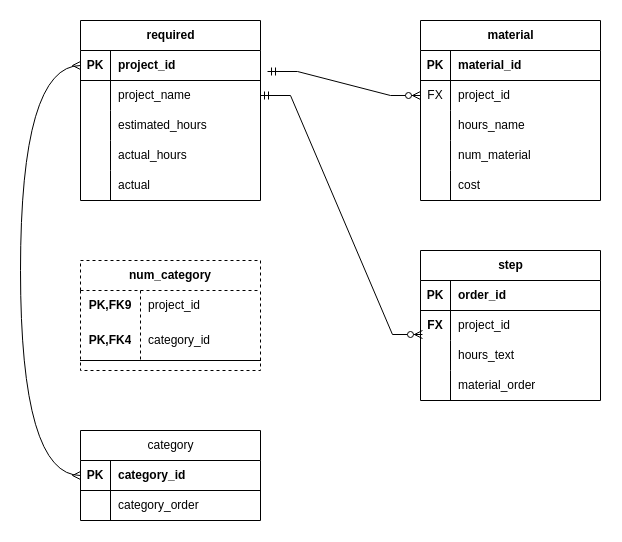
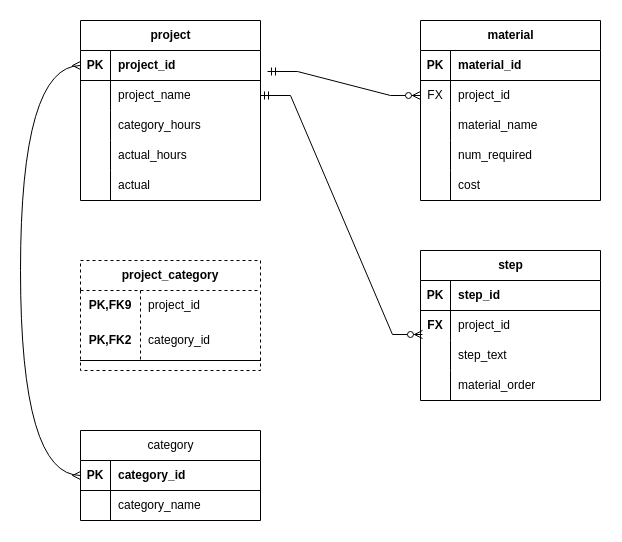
node "required": label "required" -> "project"
node "estimated_hours": label "estimated_hours" -> "category_hours"
node "hours_name": label "hours_name" -> "material_name"
node "num_material": label "num_material" -> "num_required"
node "num_category": label "num_category" -> "project_category"
node "order_id": label "order_id" -> "step_id"
node "PK,FK4": label "PK,FK4" -> "PK,FK2"
node "hours_text": label "hours_text" -> "step_text"
node "category_order": label "category_order" -> "category_name"
